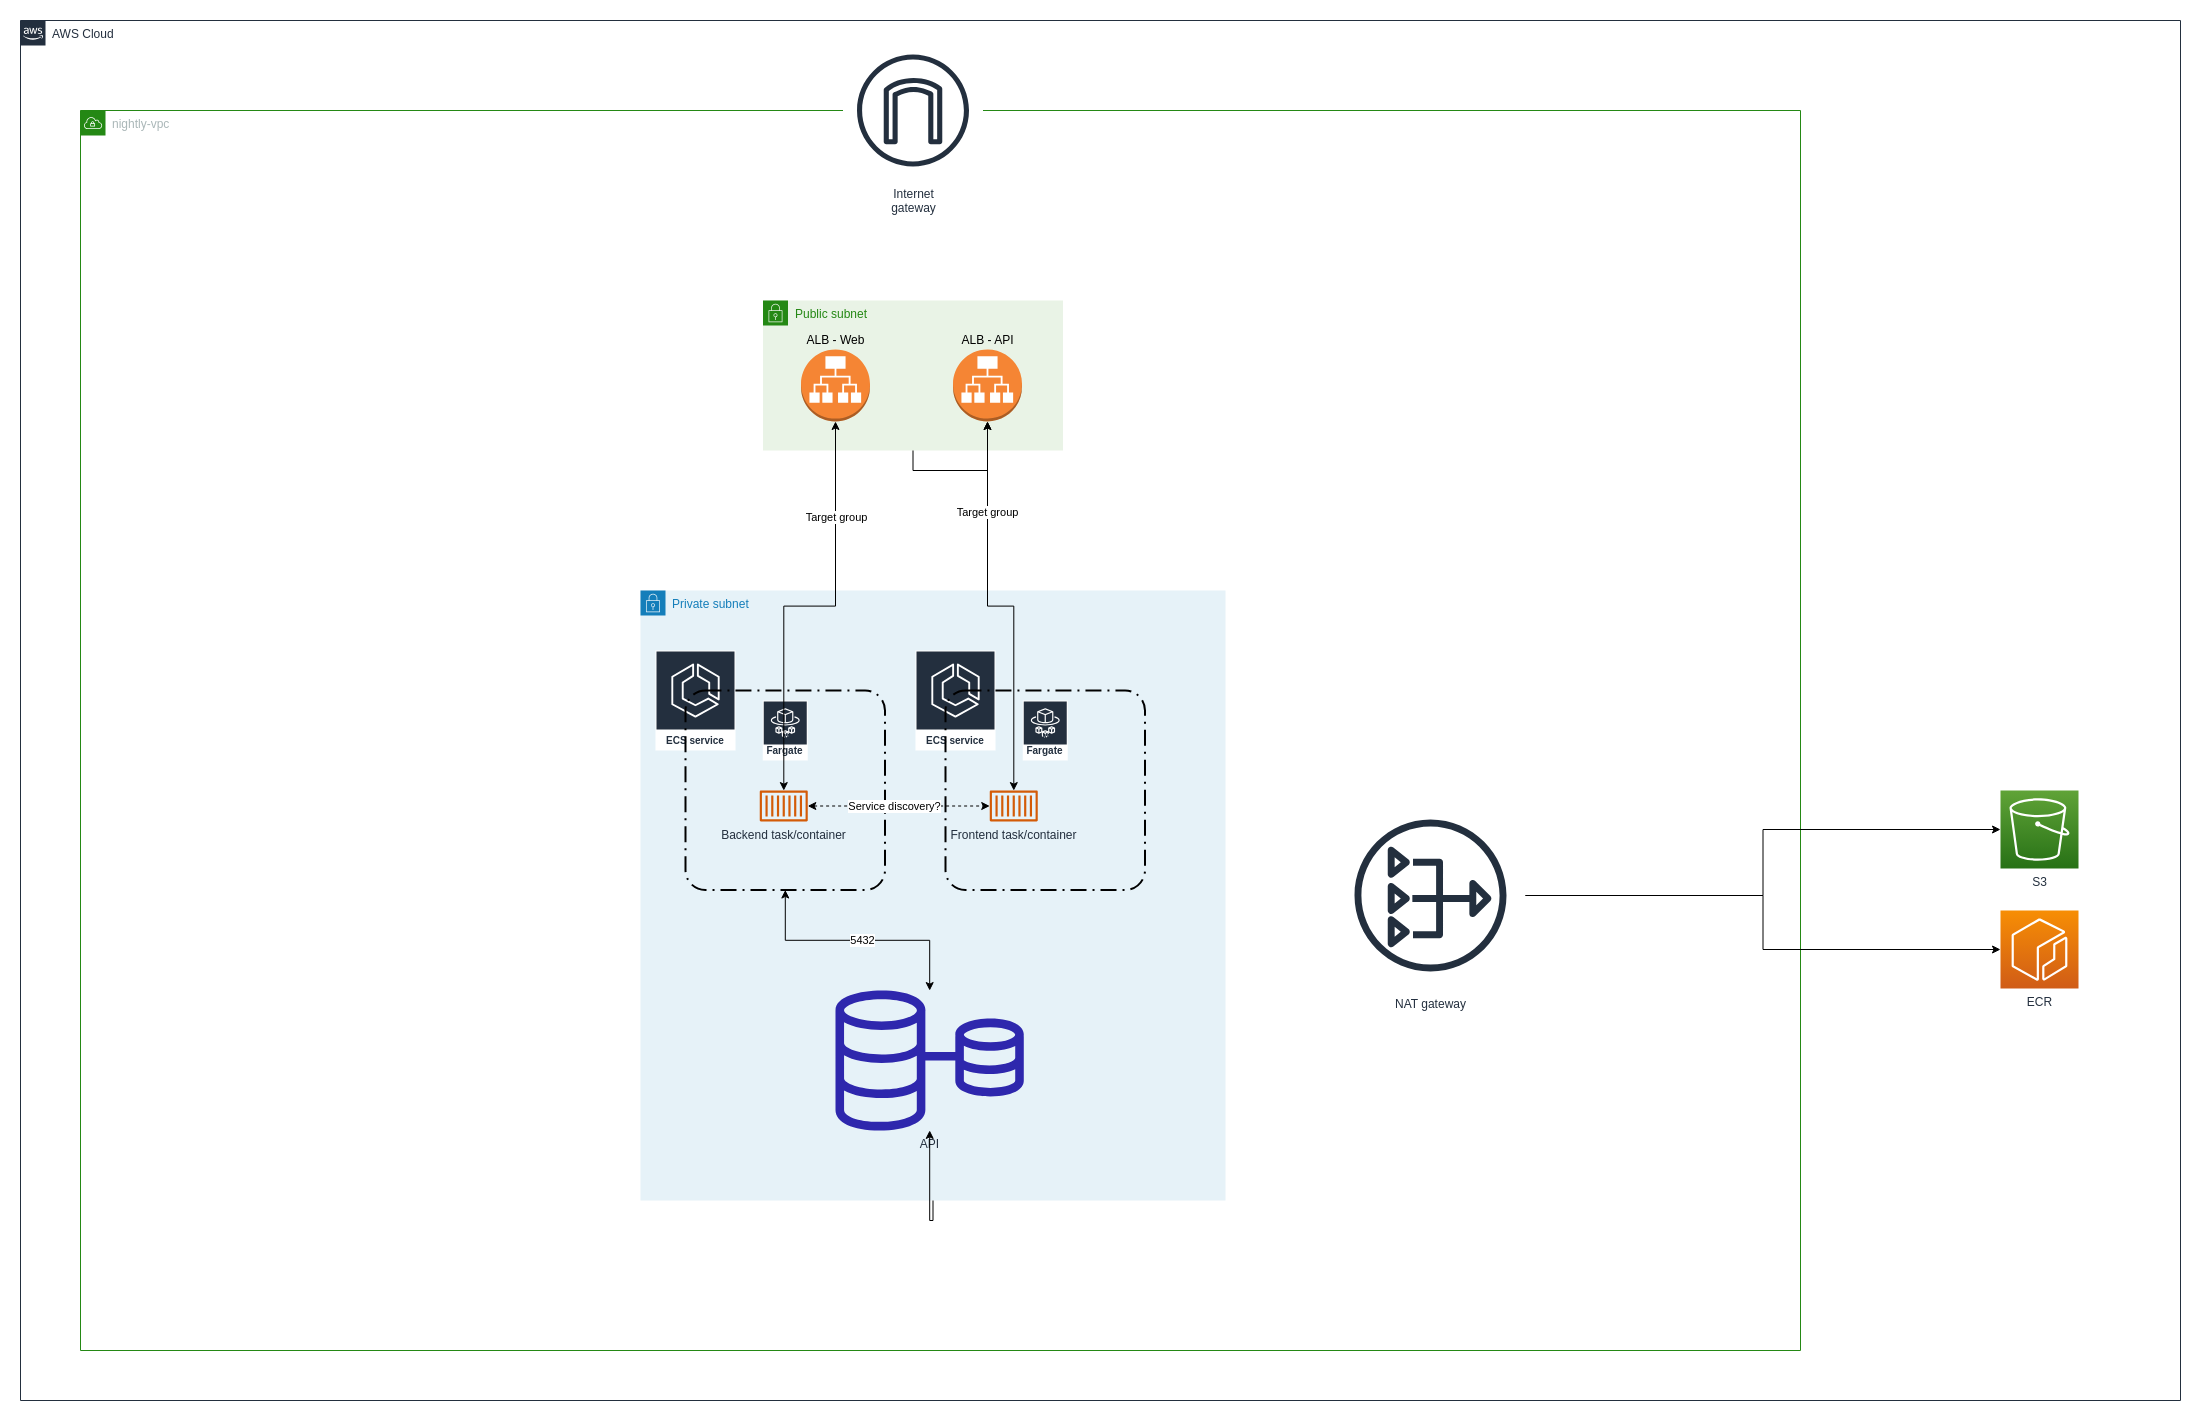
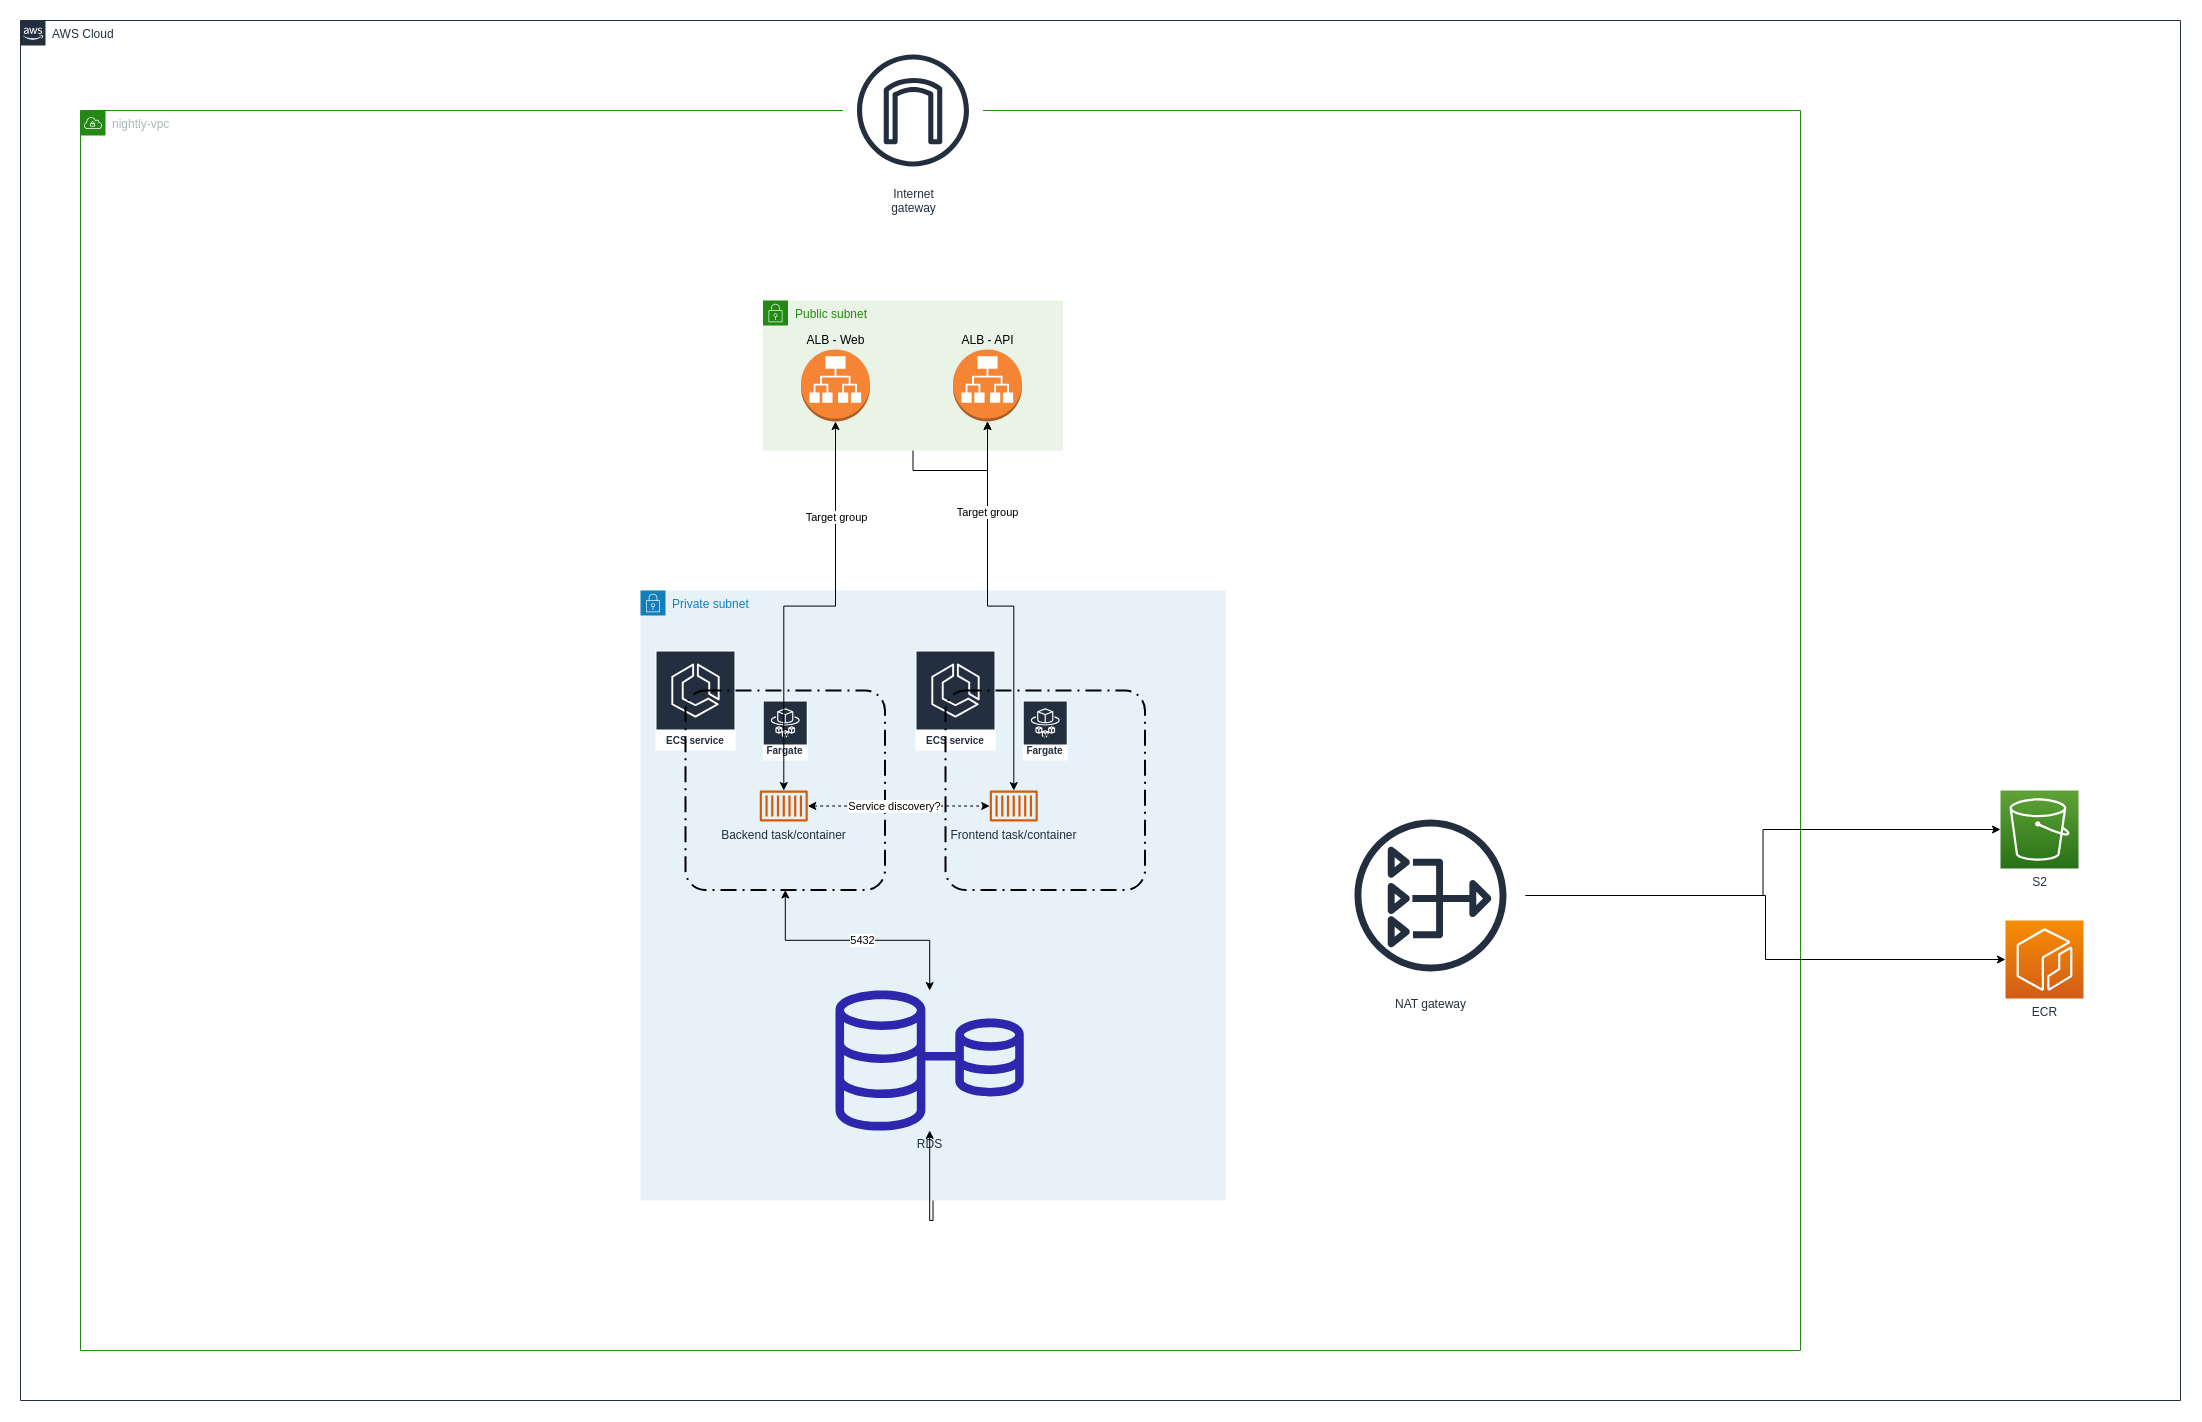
node "S3": label "S3" -> "S2"
node "ECR": moved (2040, 950) -> (2045, 960)
node "API": label "API" -> "RDS"
